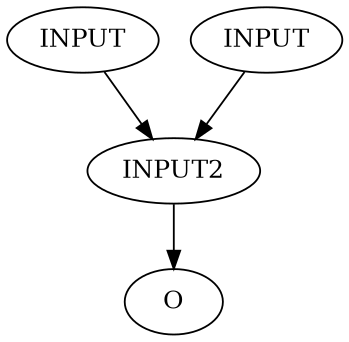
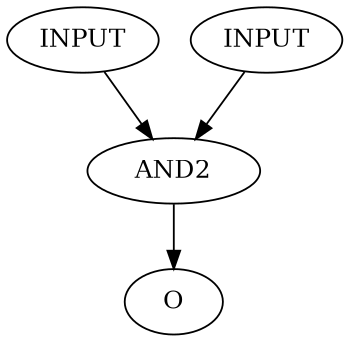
node "INPUT2": label "INPUT2" -> "AND2"
